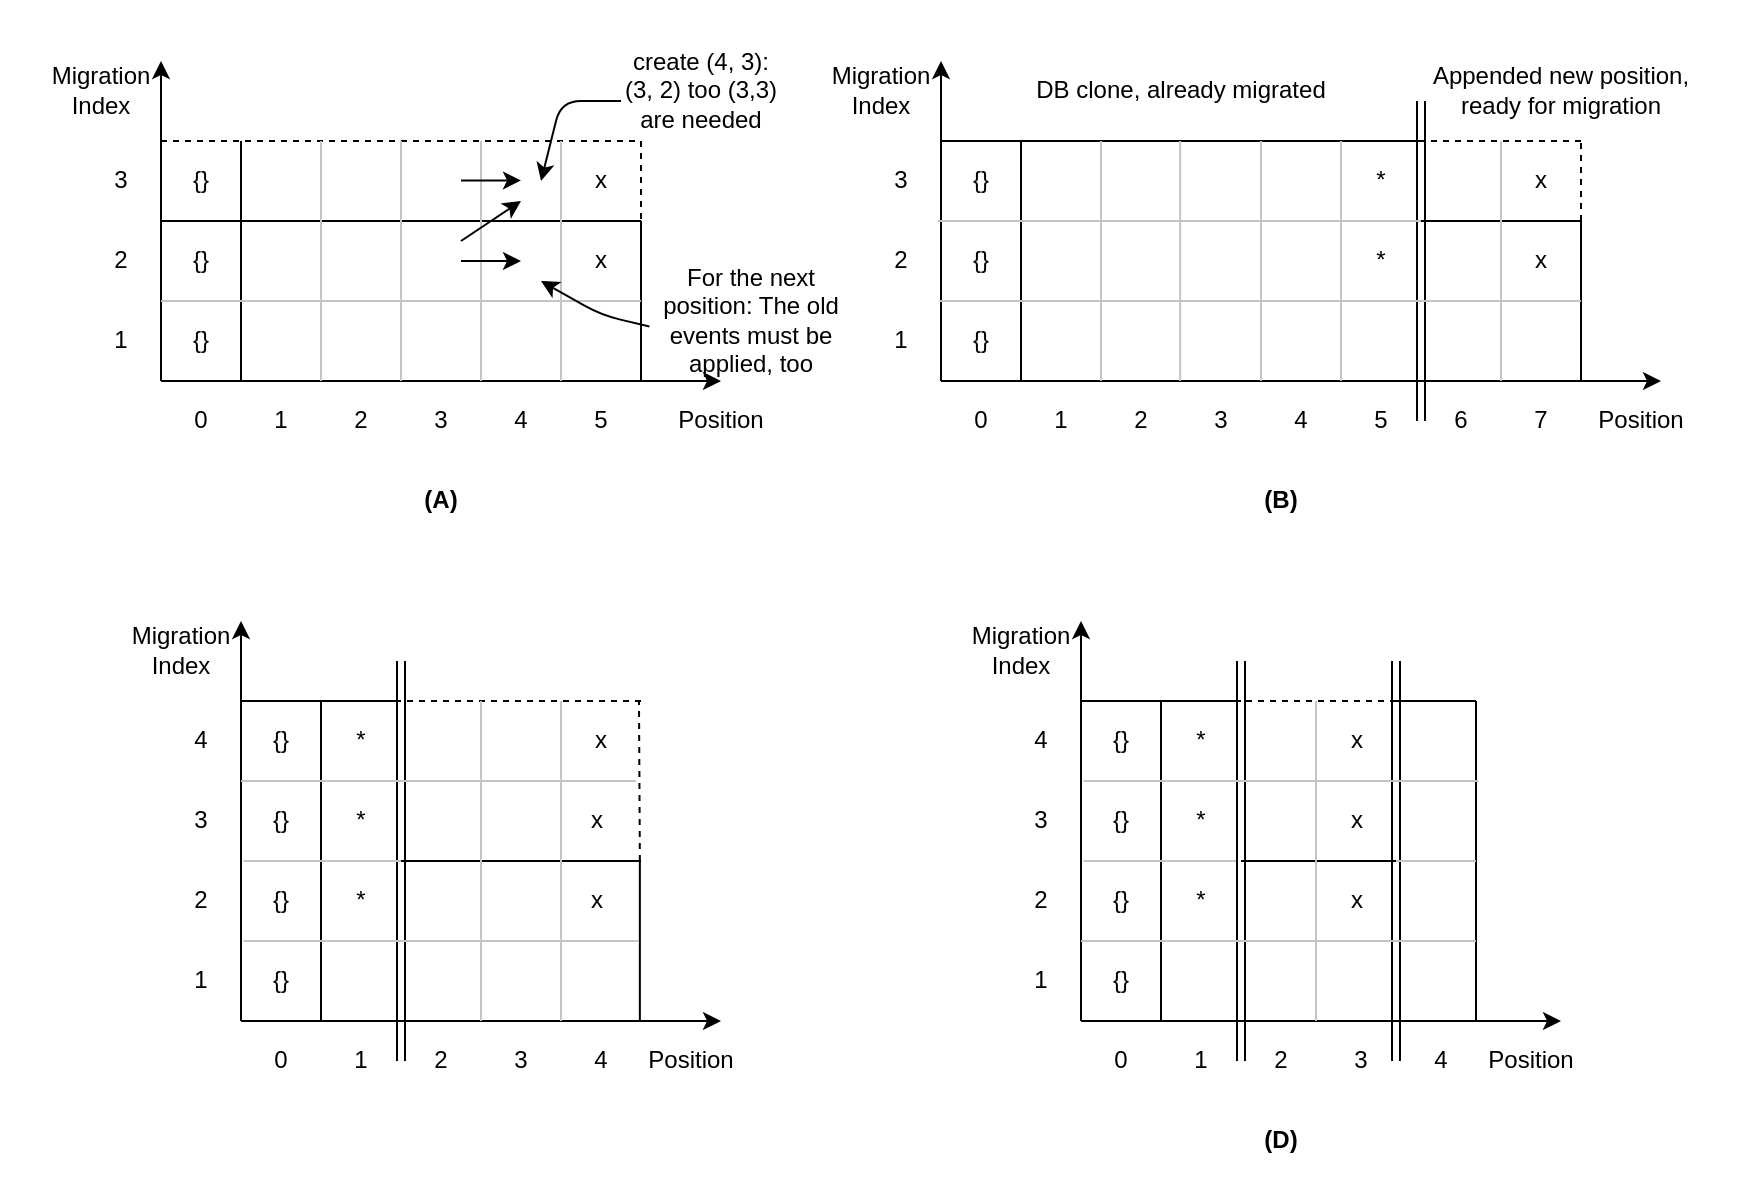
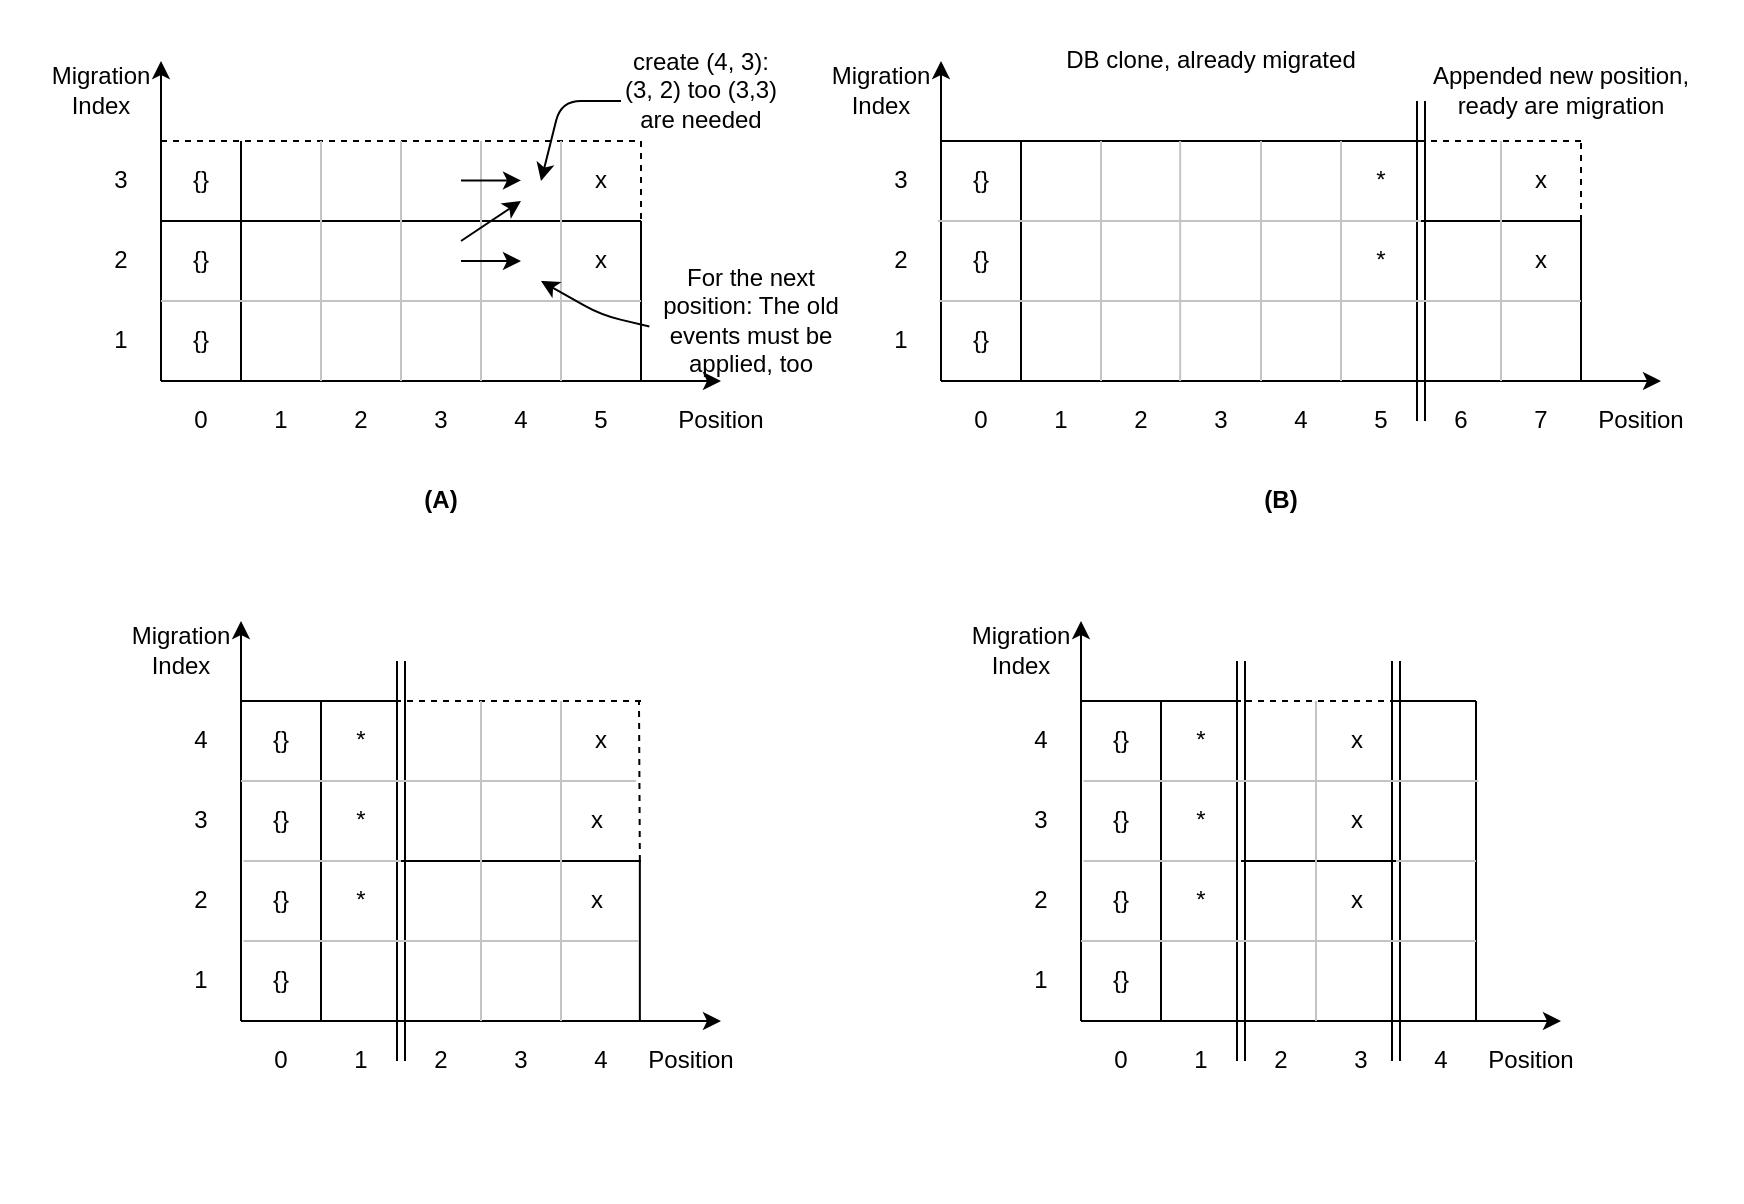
node "DB clone, already migrated": moved (1181, 91) -> (1211, 61)
node "Appended new position, ready for migration": label "Appended new position, ready for migration" -> "Appended new position, ready are migration"
node "(D)": removed
